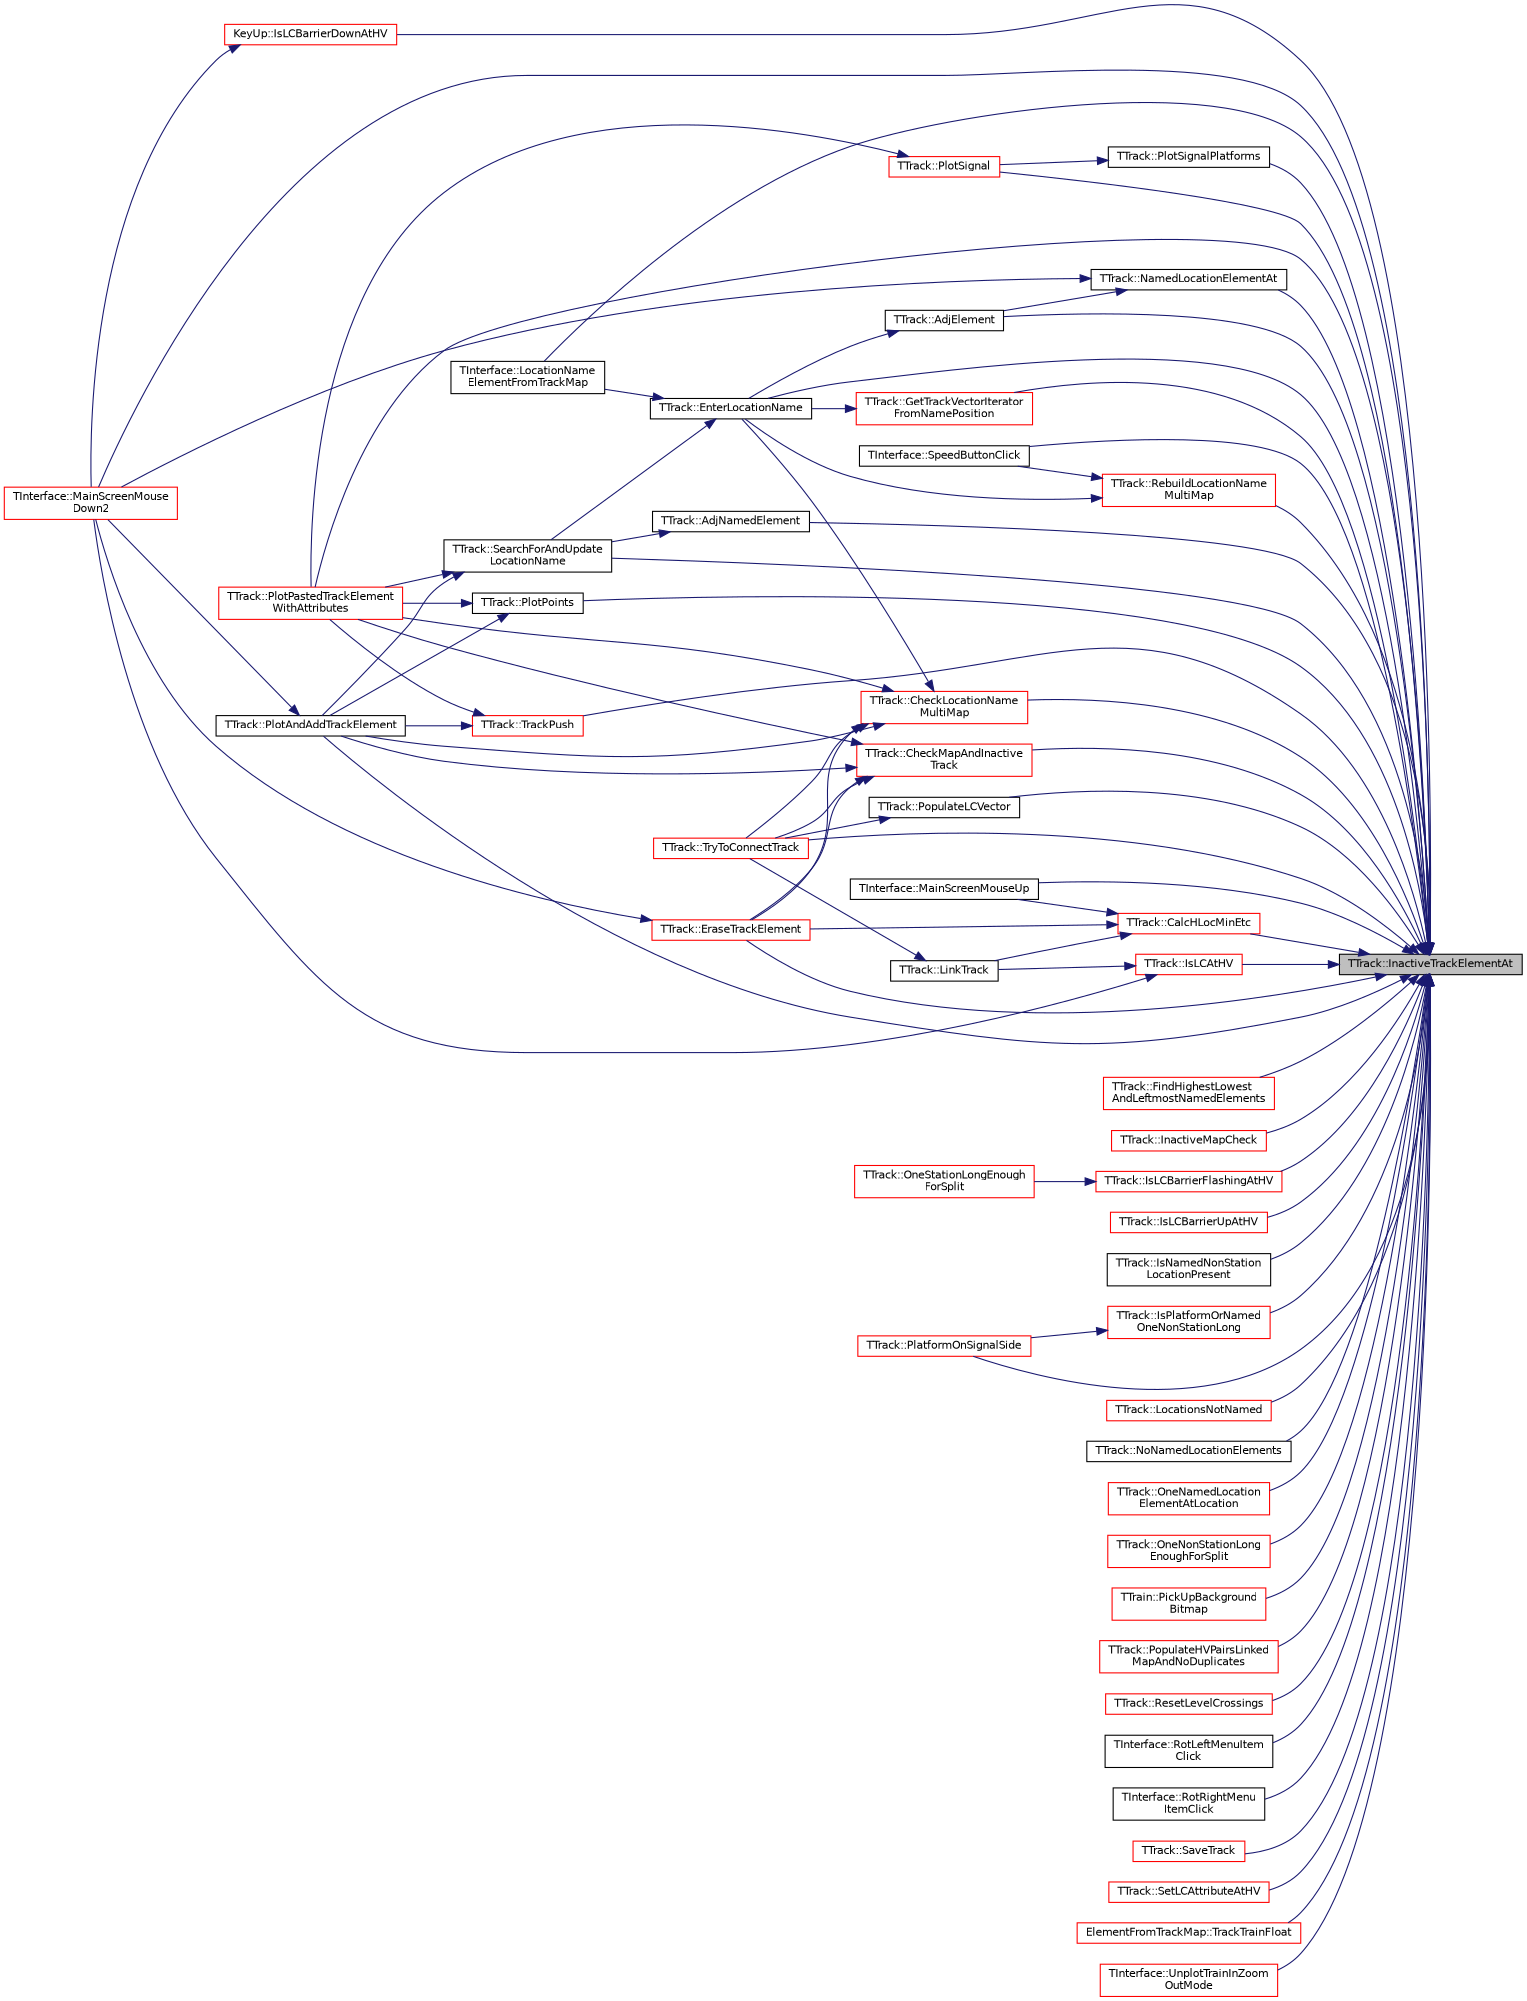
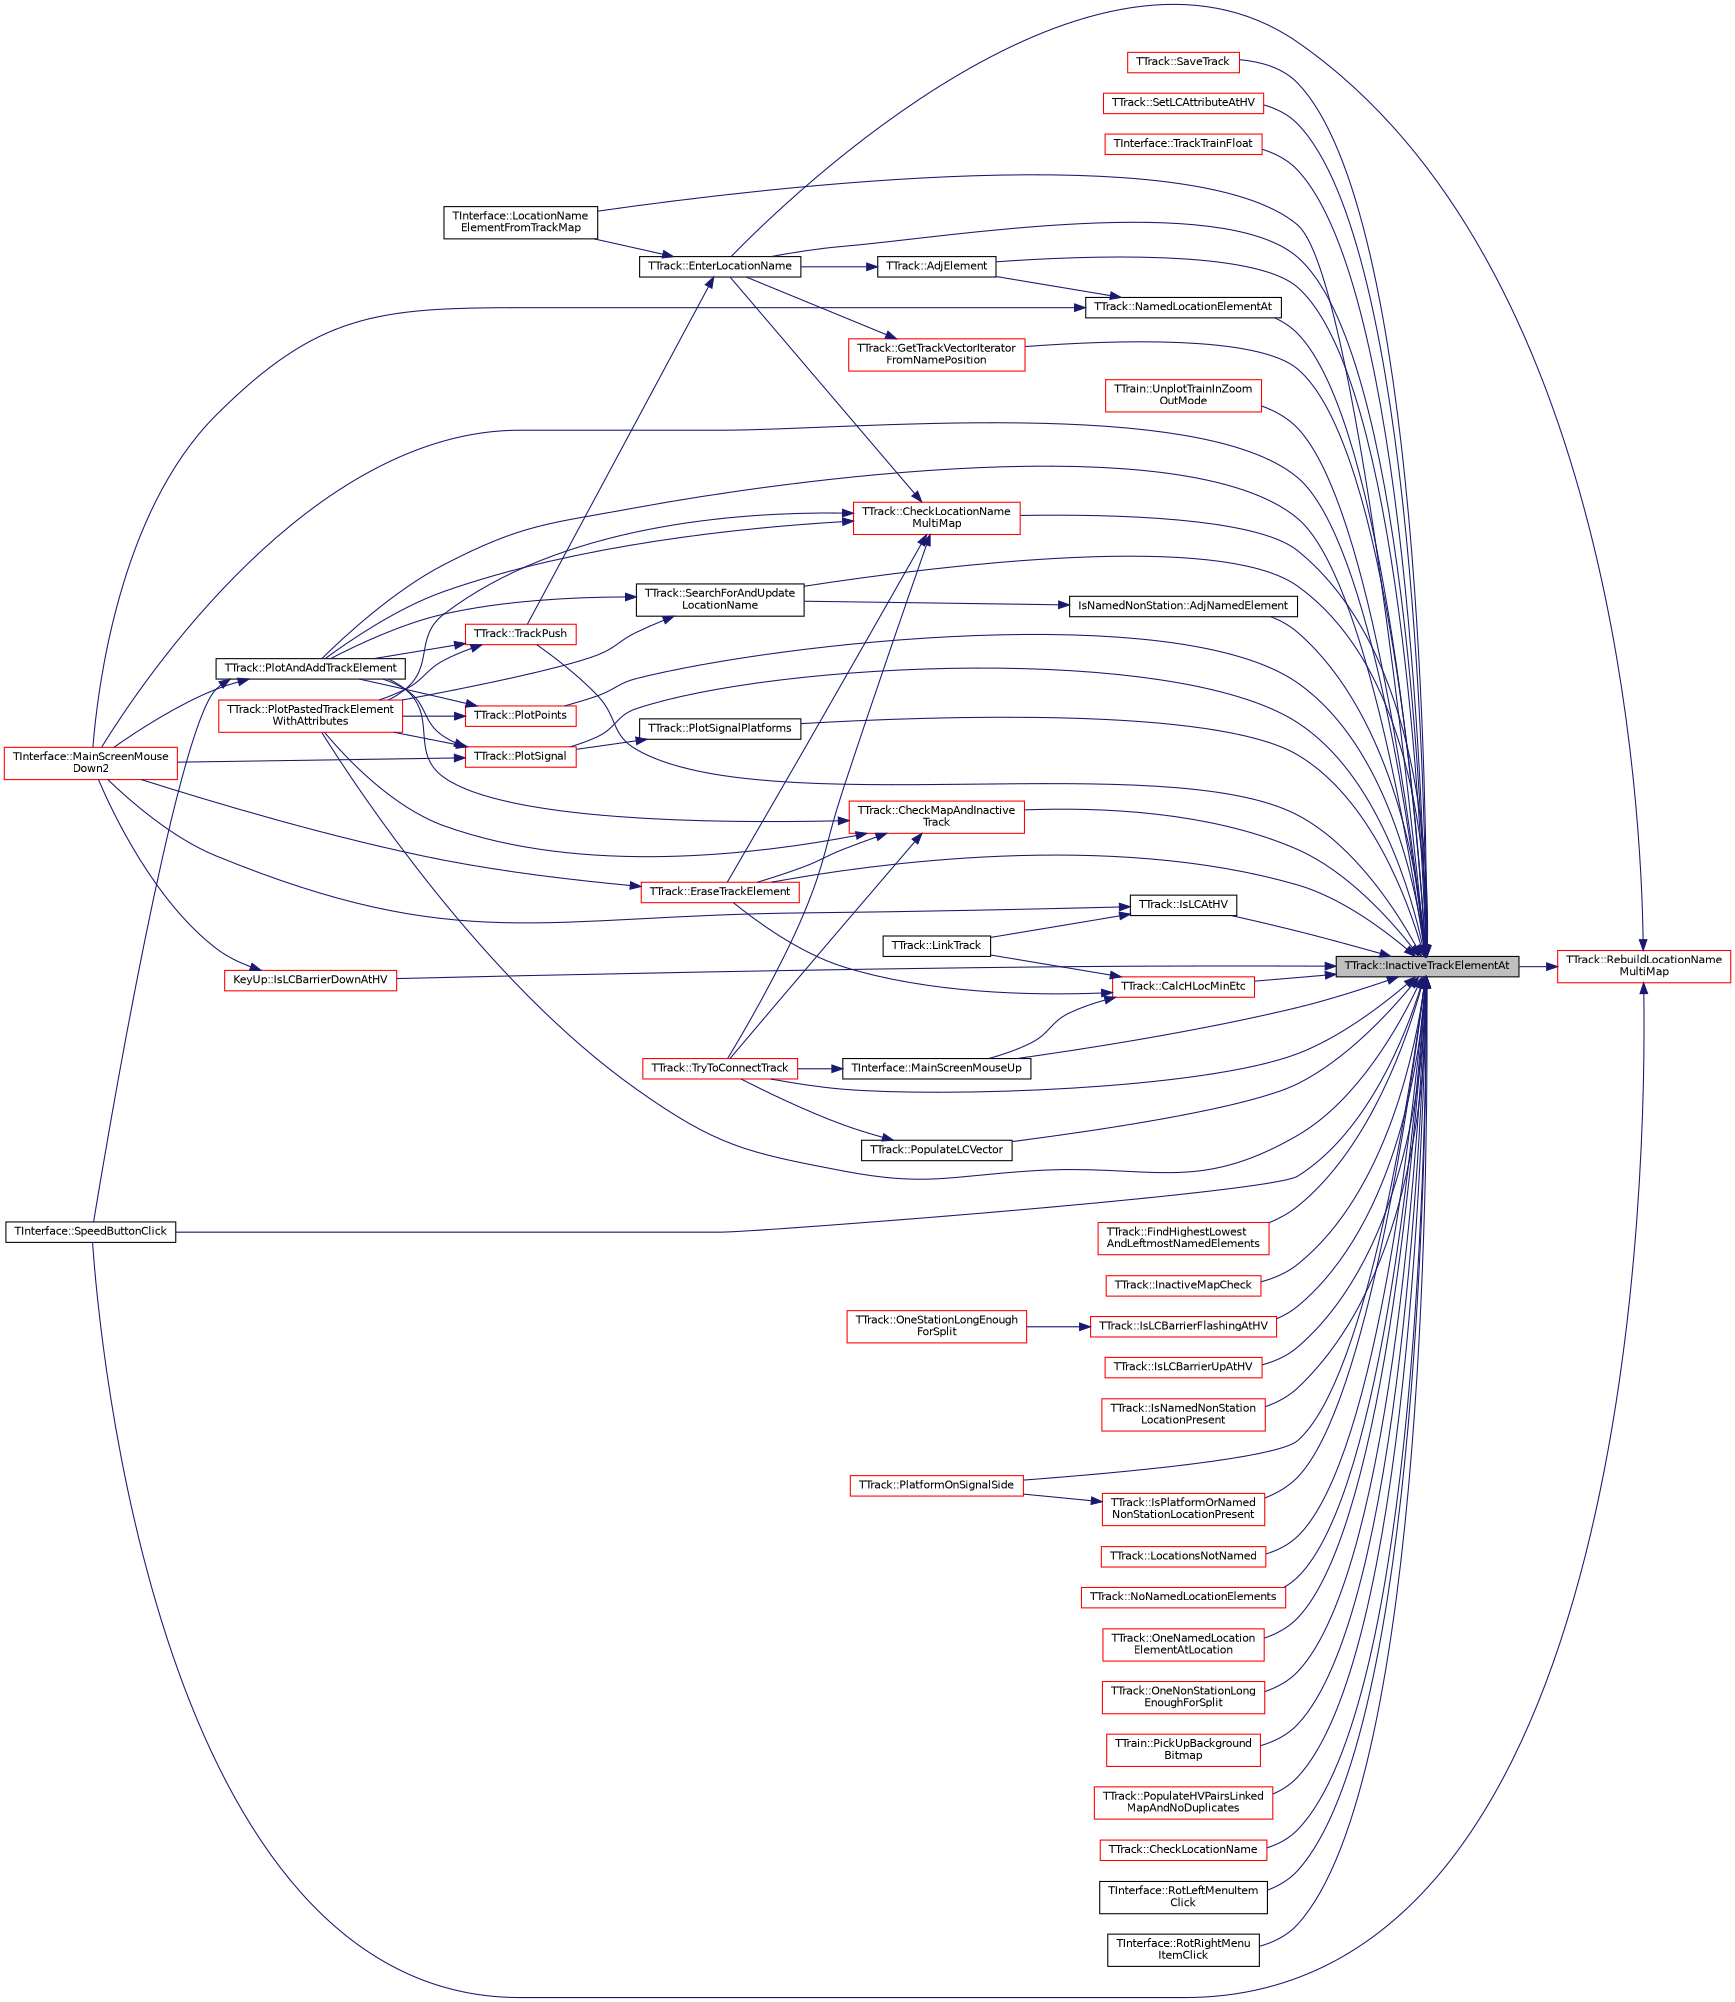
edge "TTrack::SearchForAndUpdate LocationName" -> "TTrack::EnterLocationName": now "TTrack::TrackPush" -> "TTrack::EnterLocationName"
node "TTrack::AdjNamedElement": label "TTrack::AdjNamedElement" -> "IsNamedNonStation::AdjNamedElement"
node "TTrack::PlotPoints": color black -> red
edge "TTrack::RebuildLocationName MultiMap" -> "TTrack::InactiveTrackElementAt": reversed
edge "TTrack::PlotAndAddTrackElement" -> "TTrack::PlotSignal": added
edge "TInterface::MainScreenMouse Down2" -> "TTrack::PlotSignal": added
edge "TTrack::TryToConnectTrack" -> "TTrack::LinkTrack": now "TTrack::TryToConnectTrack" -> "TInterface::MainScreenMouseUp"
edge "TInterface::SpeedButtonClick" -> "TTrack::PlotAndAddTrackElement": added
node "TTrack::IsLCAtHV": color red -> black
node "TTrack::IsNamedNonStation LocationPresent": color black -> red
node "TTrack::IsPlatformOrNamed OneNonStationLong": label "TTrack::IsPlatformOrNamed OneNonStationLong" -> "TTrack::IsPlatformOrNamed NonStationLocationPresent"
node "TTrack::NoNamedLocationElements": color black -> red
node "TTrack::ResetLevelCrossings": label "TTrack::ResetLevelCrossings" -> "TTrack::CheckLocationName"
node "ElementFromTrackMap::TrackTrainFloat": label "ElementFromTrackMap::TrackTrainFloat" -> "TInterface::TrackTrainFloat"
node "TInterface::UnplotTrainInZoom OutMode": label "TInterface::UnplotTrainInZoom OutMode" -> "TTrain::UnplotTrainInZoom OutMode"
